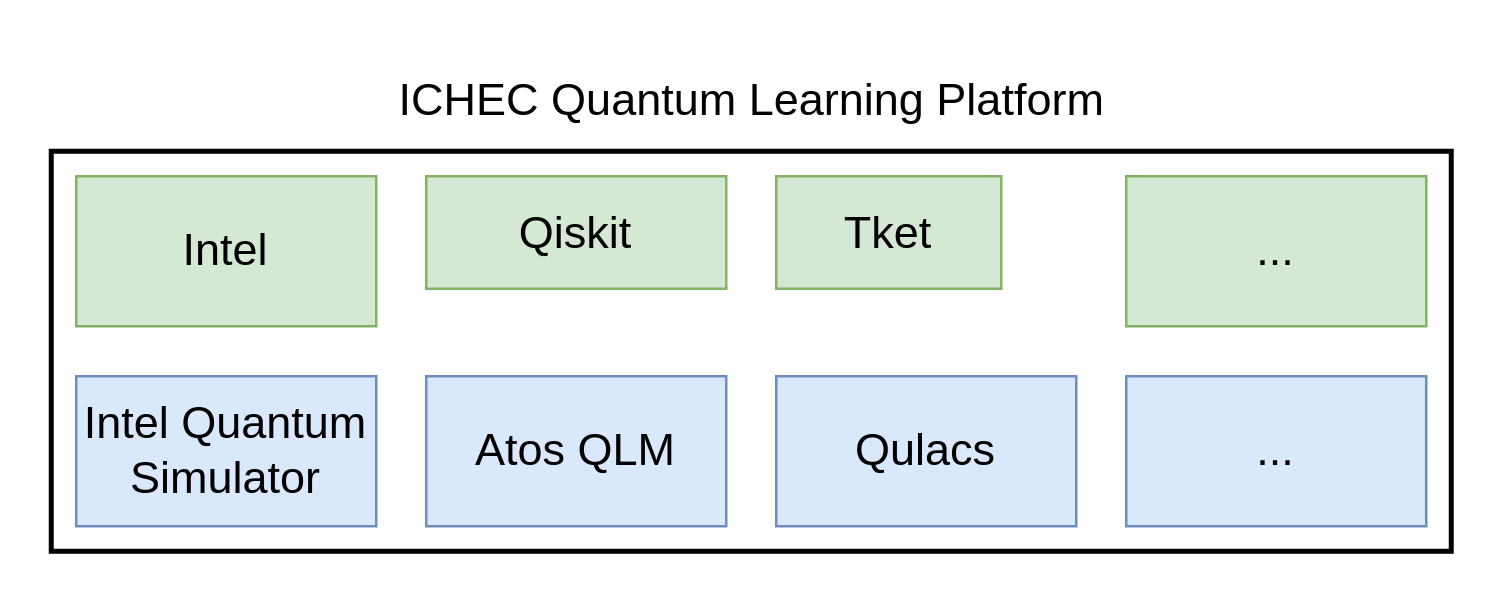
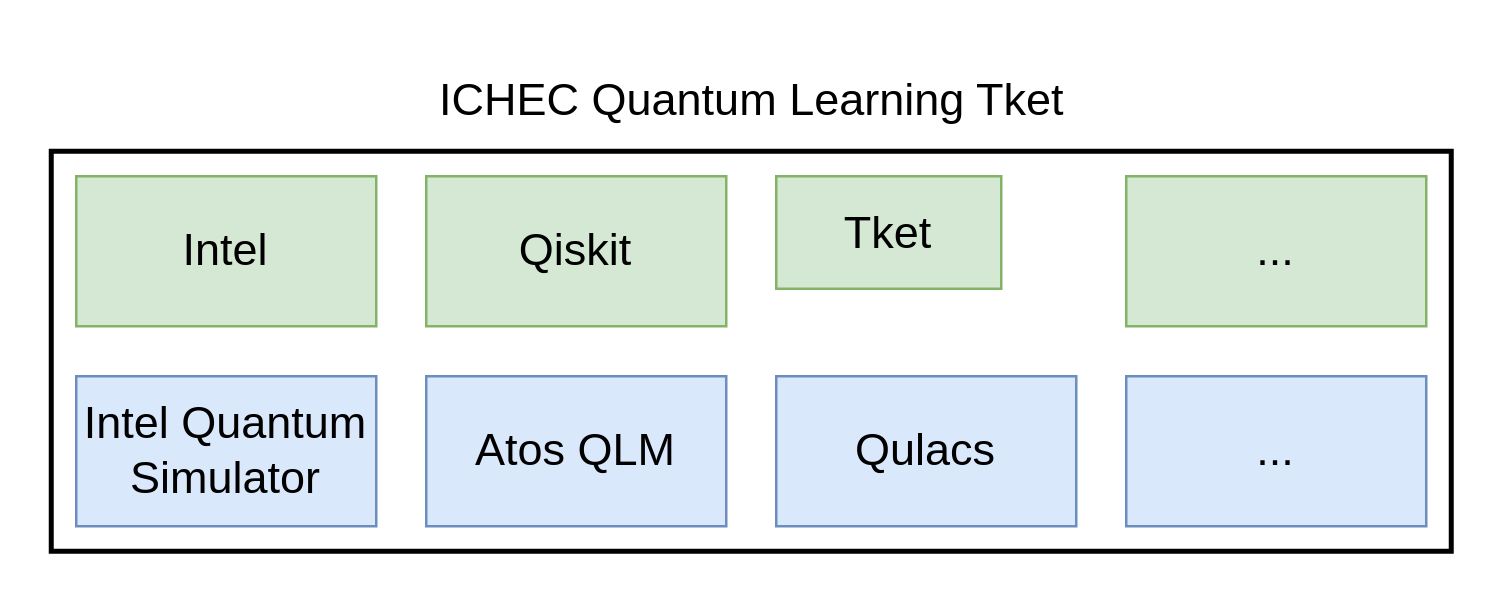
node "ICHEC Quantum Learning Platform": label "ICHEC Quantum Learning Platform" -> "ICHEC Quantum Learning Tket"
node "Qiskit": size 300x113 -> 300x150
